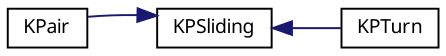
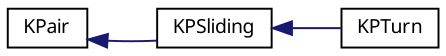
edge "KPair" -> "KPSliding": reversed
